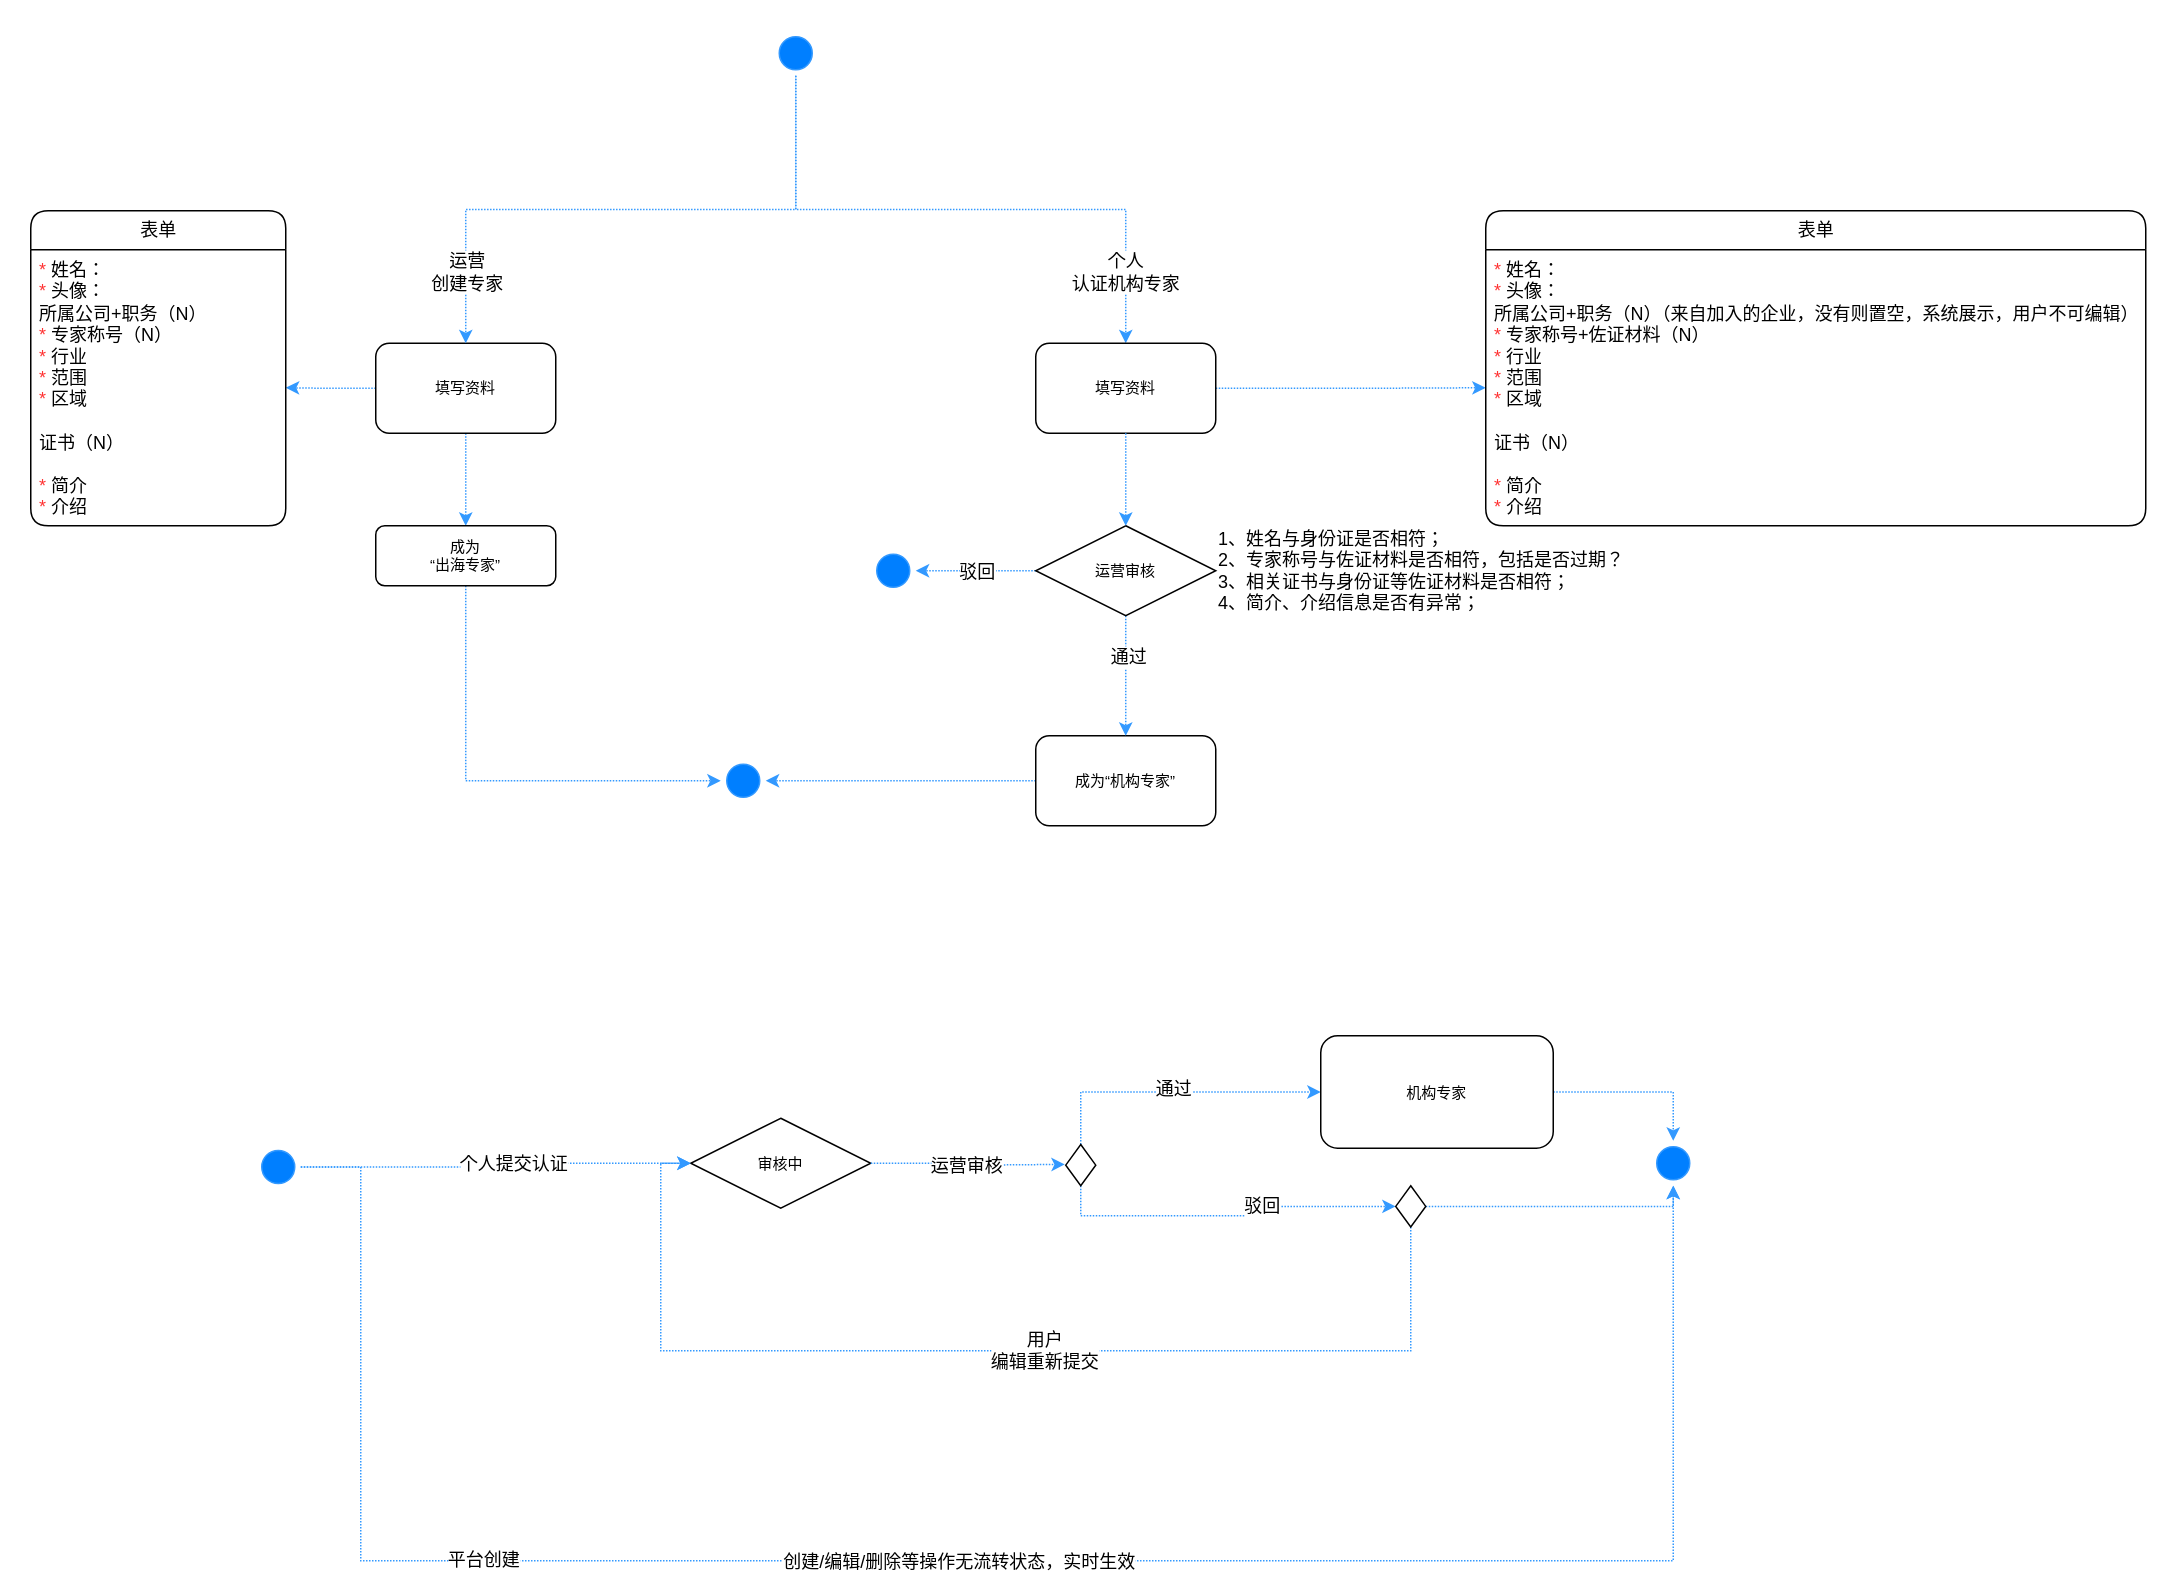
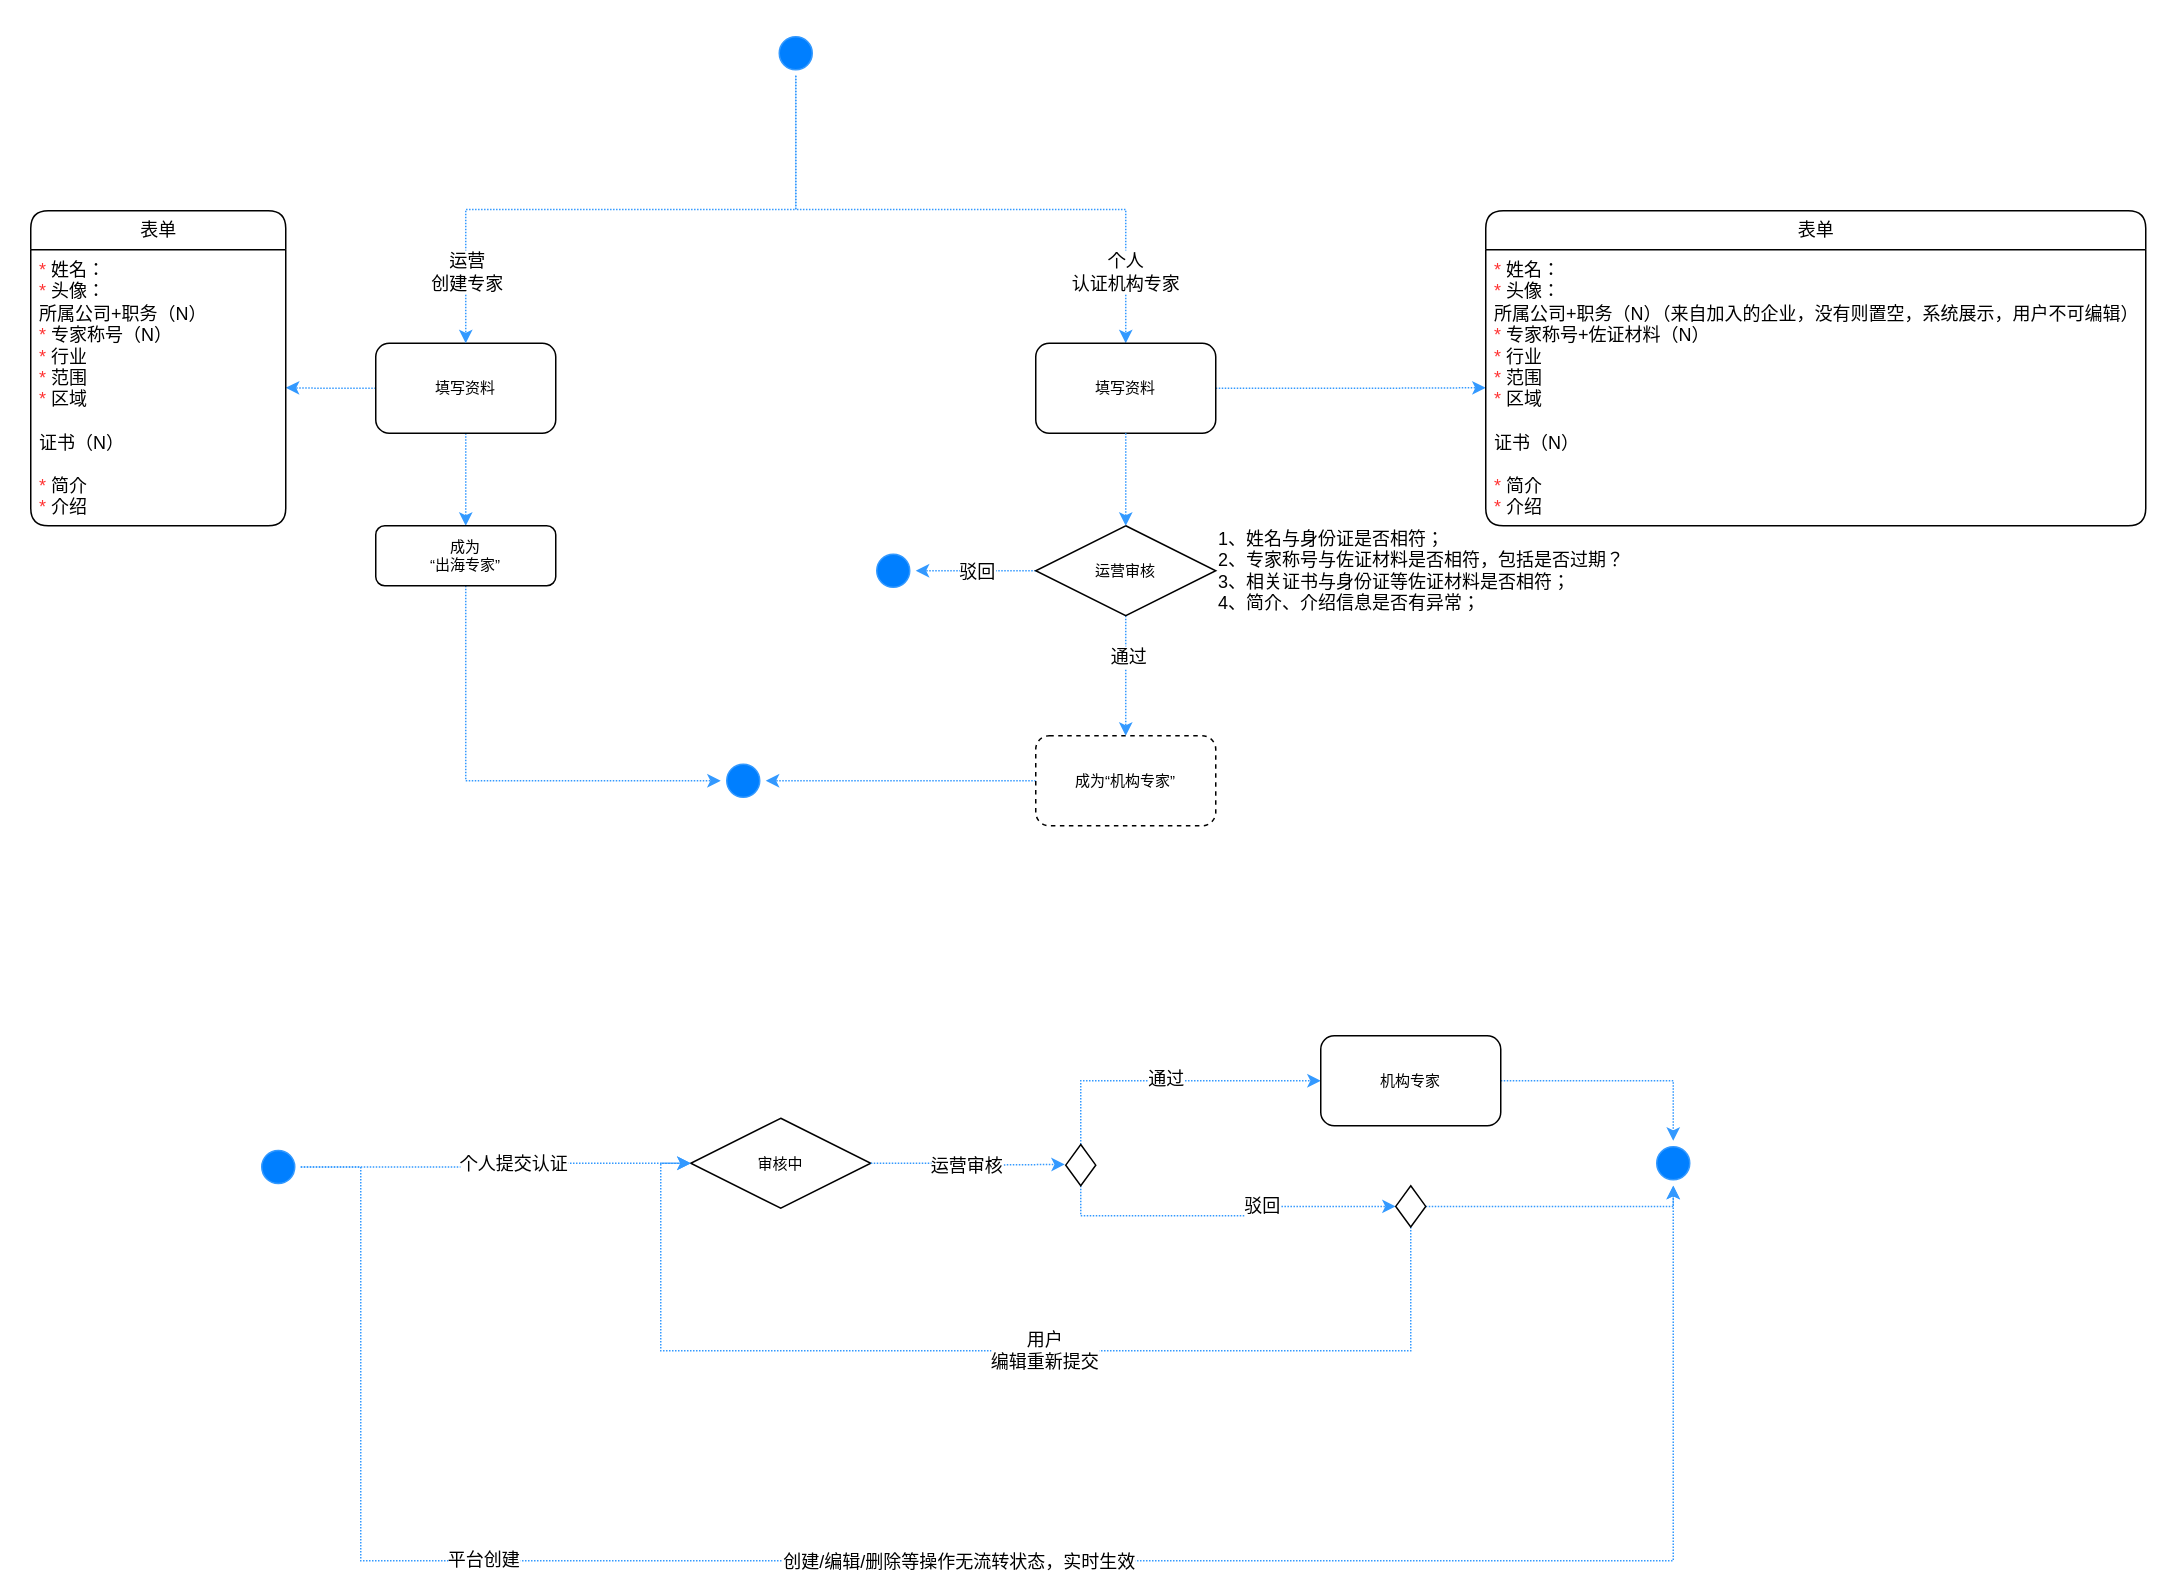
node "成为“机构专家”": style solid -> dashed
node "机构专家": size 233x113 -> 180x90
